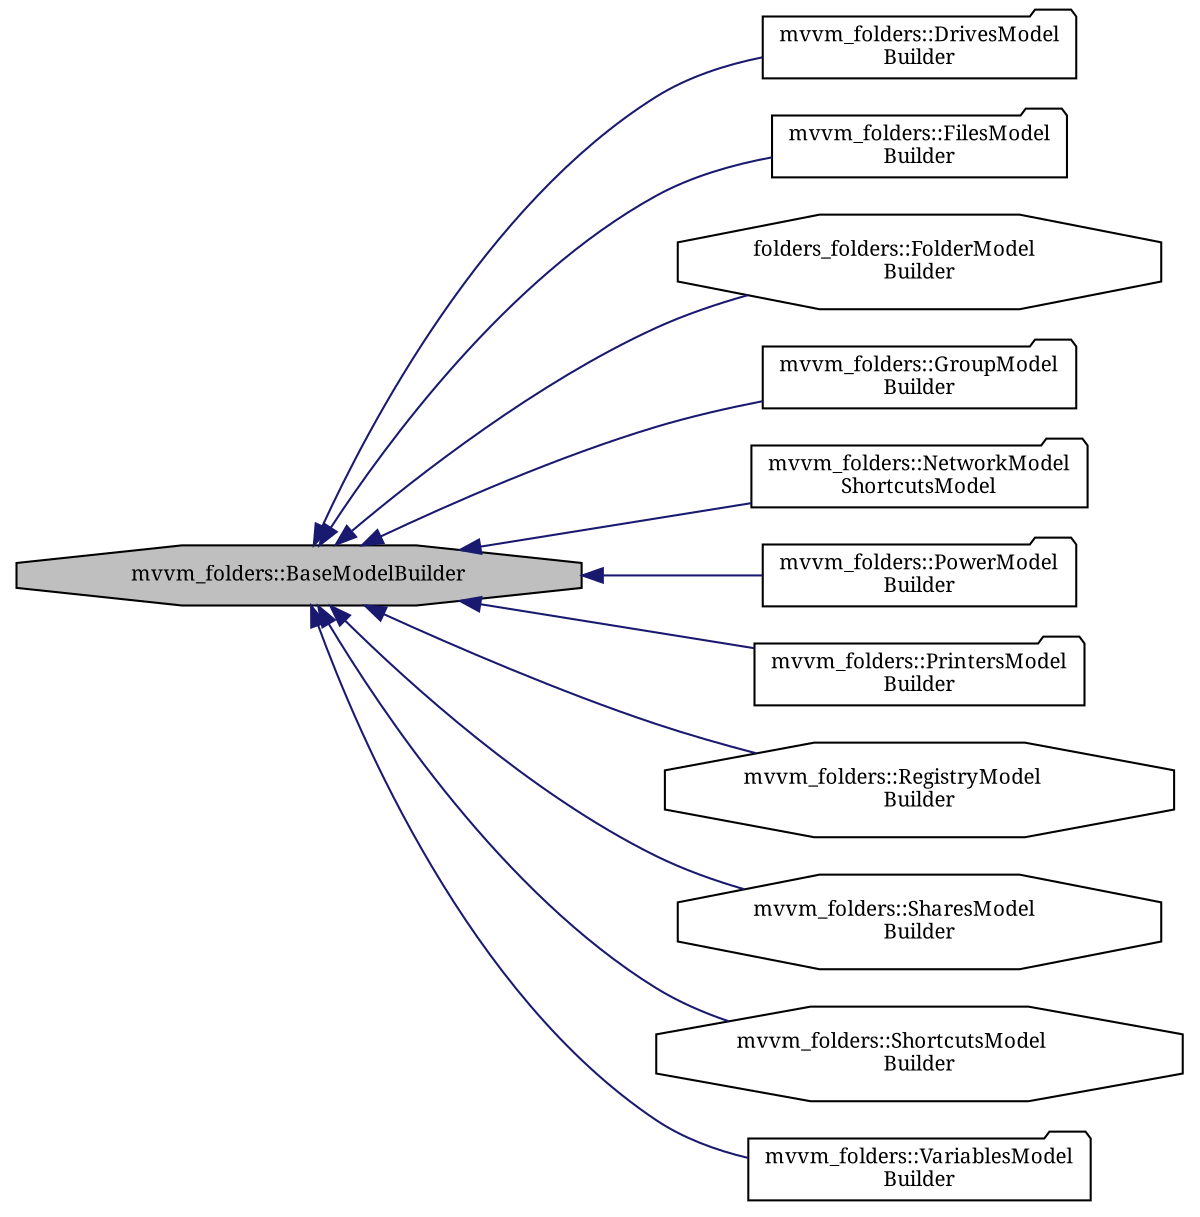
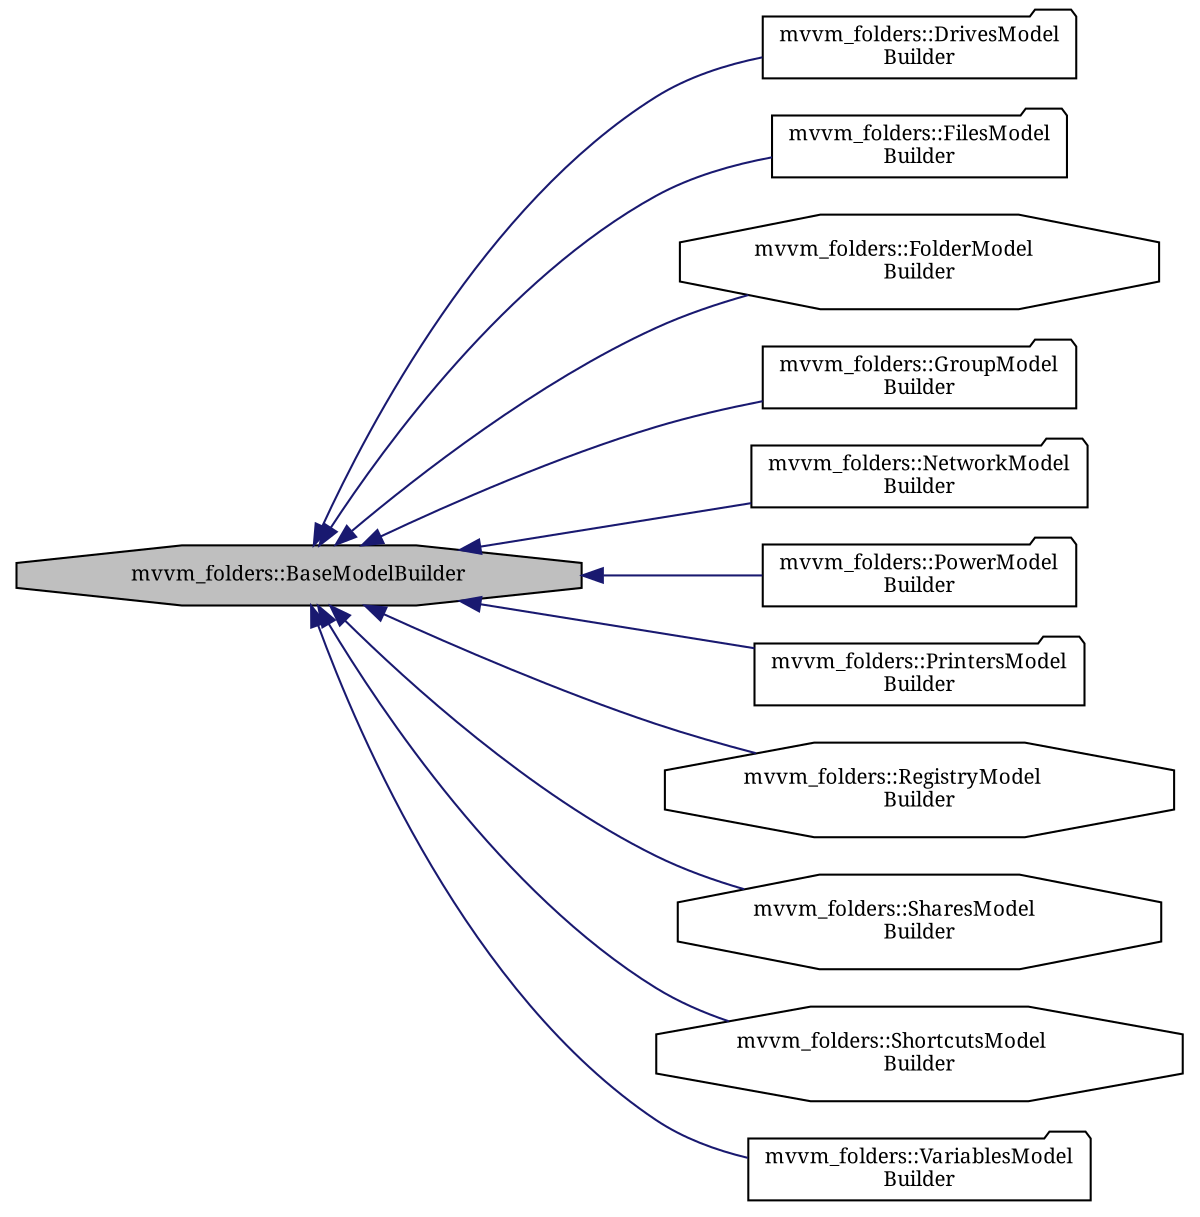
node "folders_folders::FolderModel Builder": label "folders_folders::FolderModel Builder" -> "mvvm_folders::FolderModel Builder"
node "mvvm_folders::NetworkModel ShortcutsModel": label "mvvm_folders::NetworkModel ShortcutsModel" -> "mvvm_folders::NetworkModel Builder"
